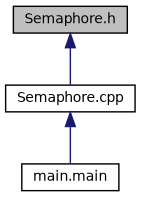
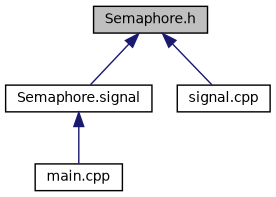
node "Semaphore.cpp": label "Semaphore.cpp" -> "Semaphore.signal"
node "signal.cpp": added
node "main.main": label "main.main" -> "main.cpp"
